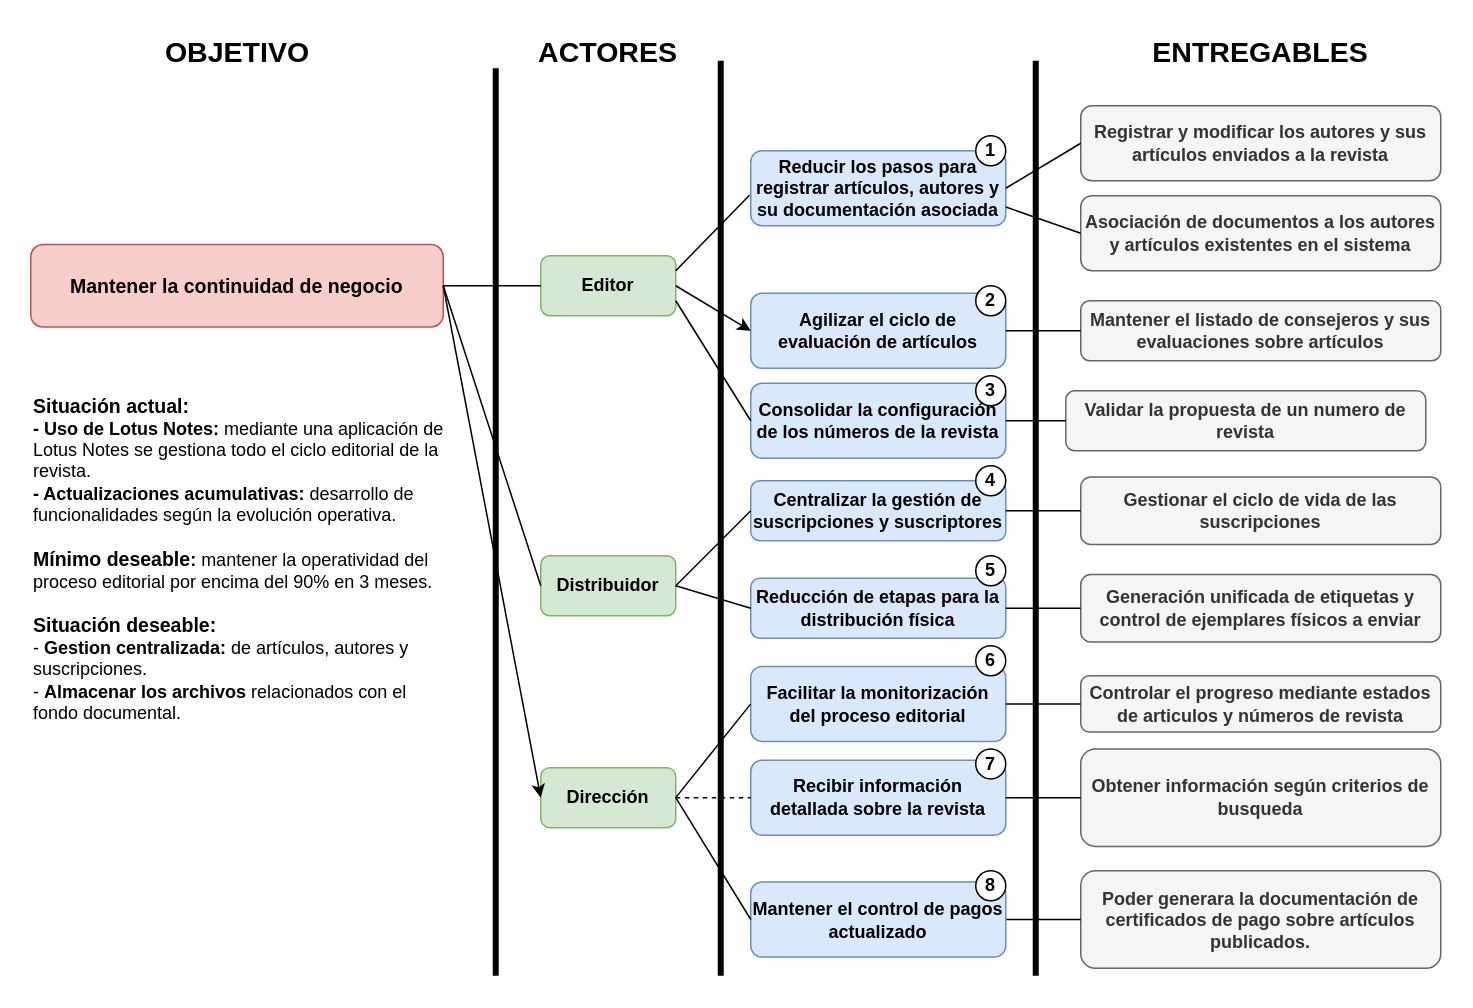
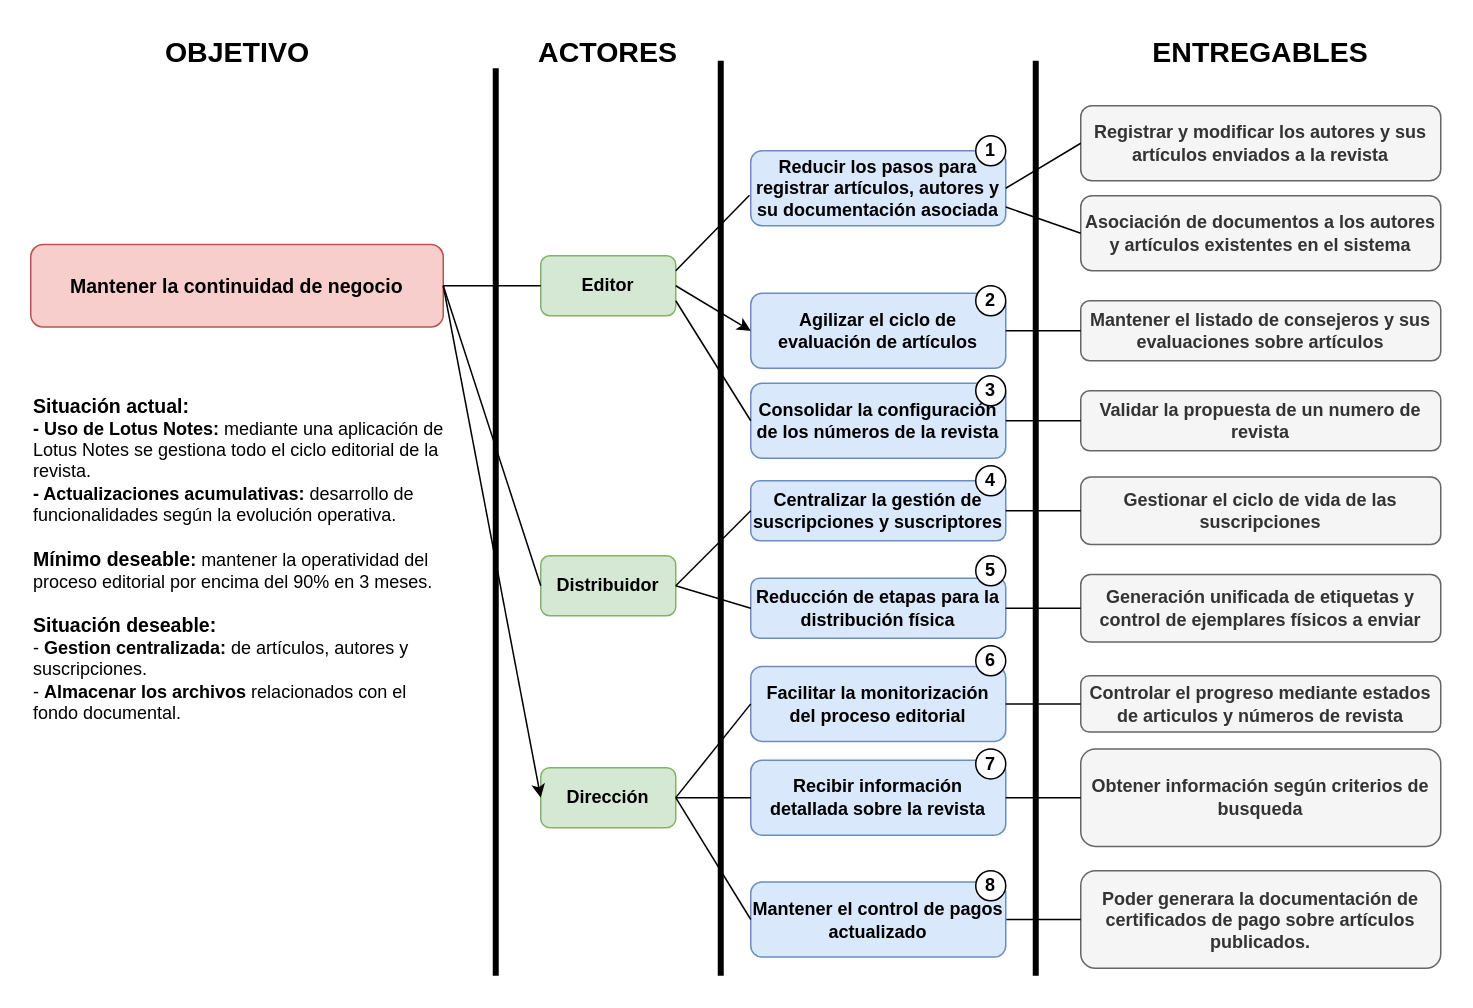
node "Validar la propuesta de un numero de revista": moved (1246, 421) -> (1261, 421)
edge "Dirección" -- "Recibir información detallada sobre la revista": style dashed -> solid
